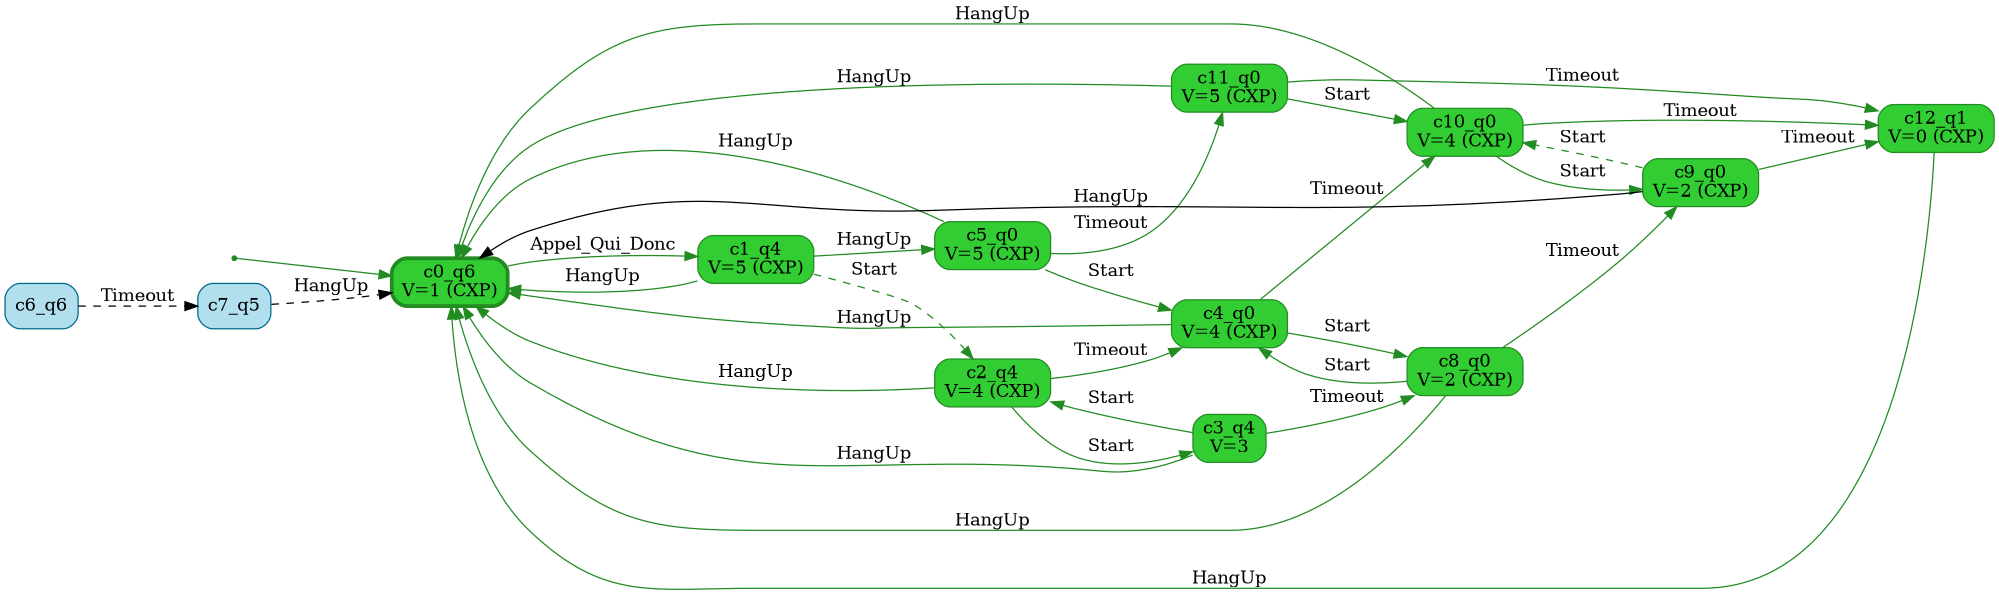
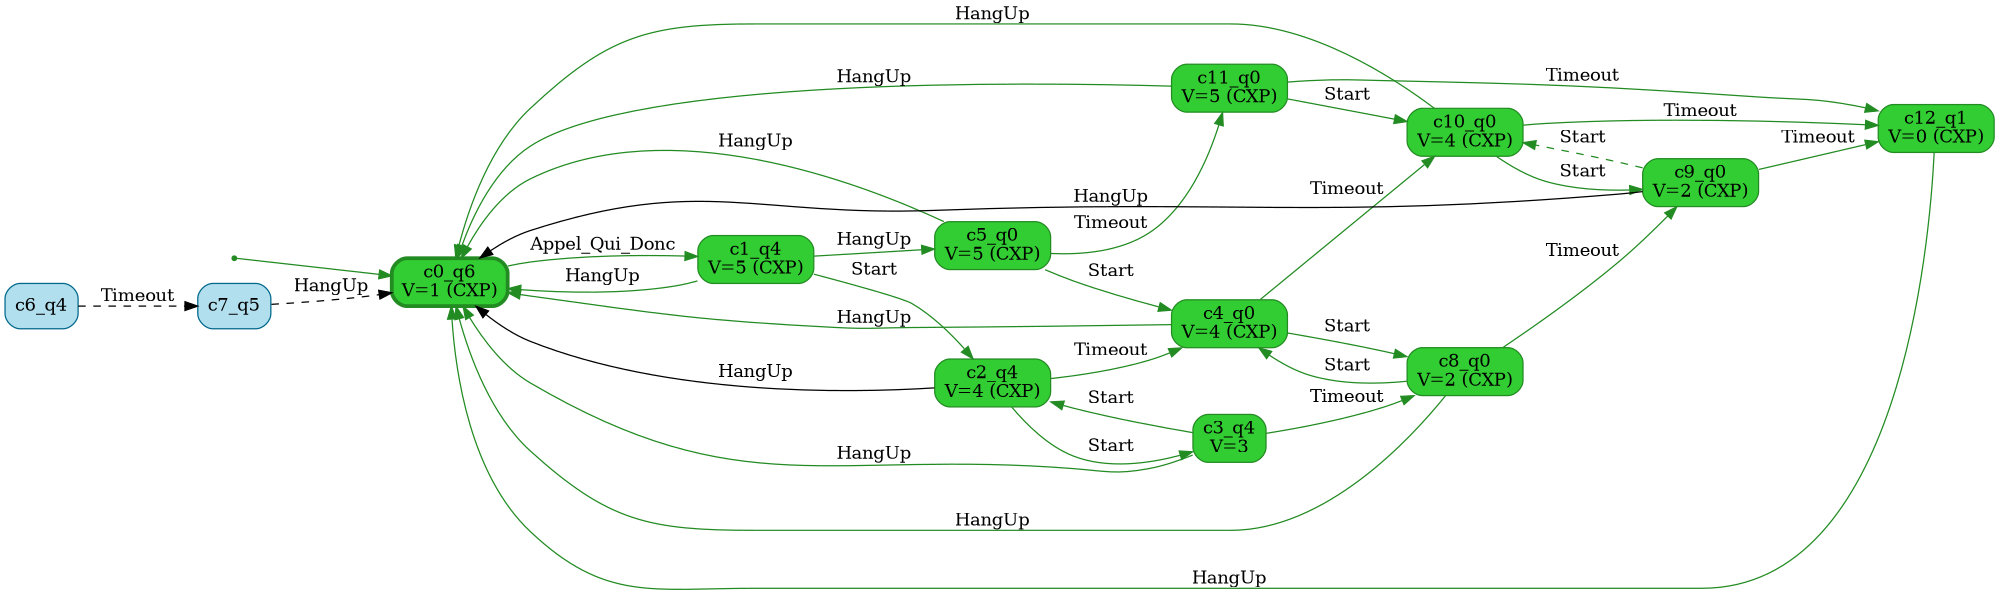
edge "c1_q4 V=5 (CXP)" -> "c2_q4 V=4 (CXP)": style dashed -> solid
node "c6_q6": label "c6_q6" -> "c6_q4"
edge "c2_q4 V=4 (CXP)" -> "c0_q6 V=1 (CXP)": color forestgreen -> black
